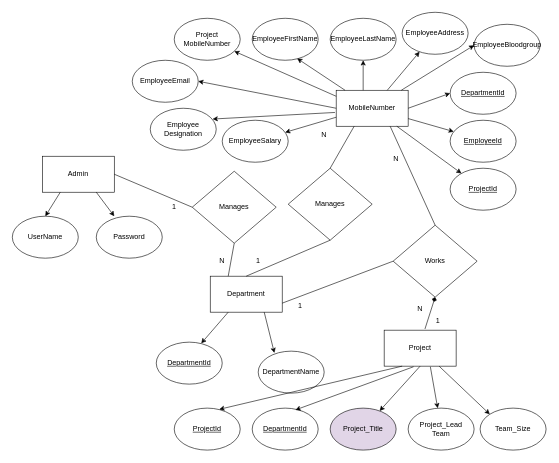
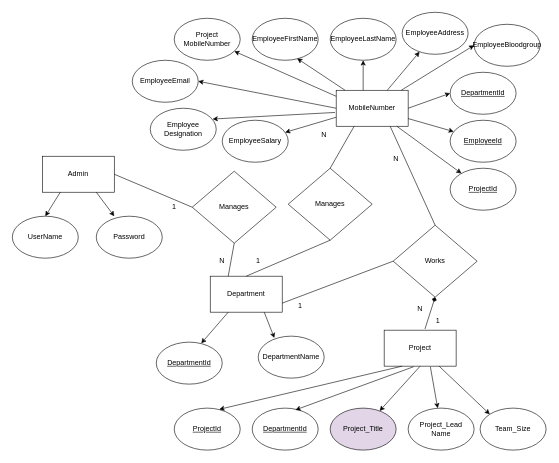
node "DepartmentName": moved (291, 372) -> (291, 357)
node "Project_Lead Team": label "Project_Lead Team" -> "Project_Lead Name"
